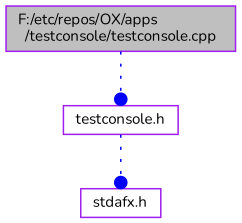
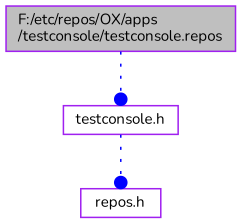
node "F:/etc/repos/OX/apps /testconsole/testconsole.cpp": label "F:/etc/repos/OX/apps /testconsole/testconsole.cpp" -> "F:/etc/repos/OX/apps /testconsole/testconsole.repos"
node "stdafx.h": label "stdafx.h" -> "repos.h"
